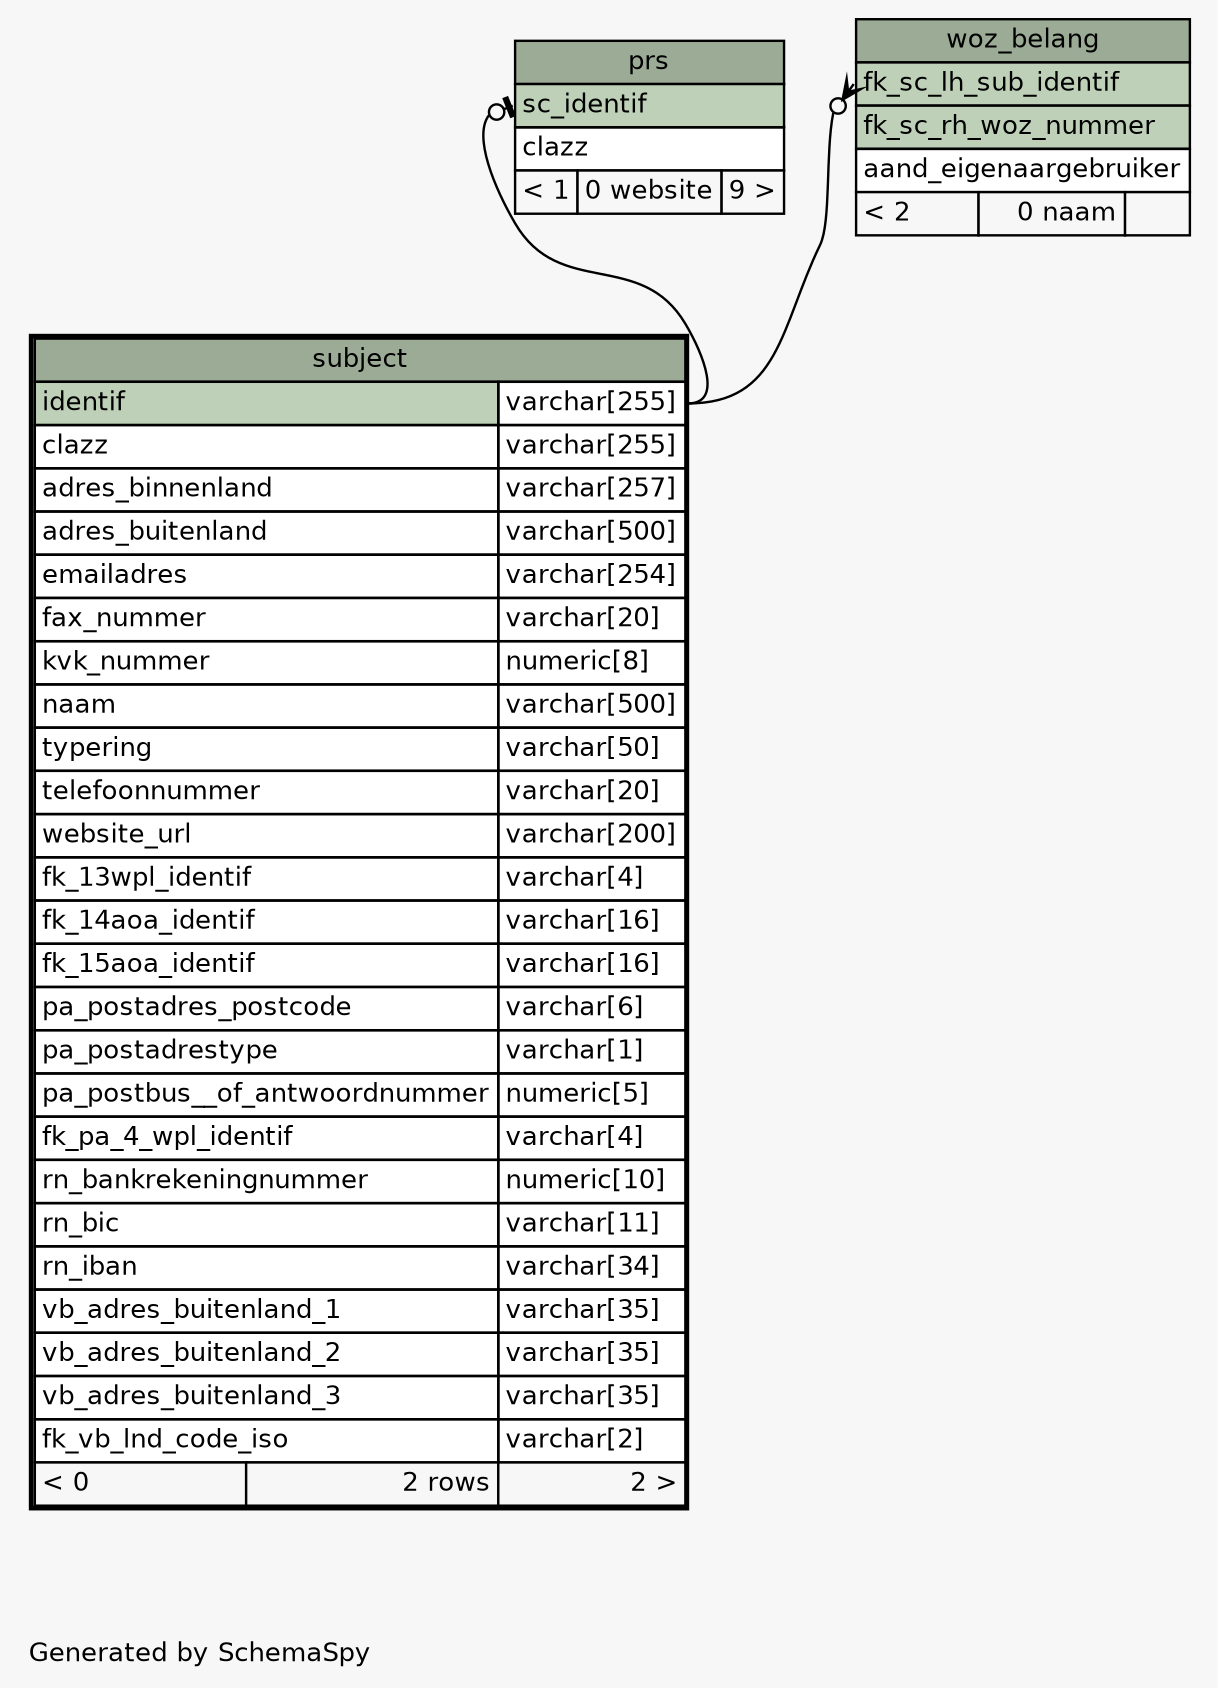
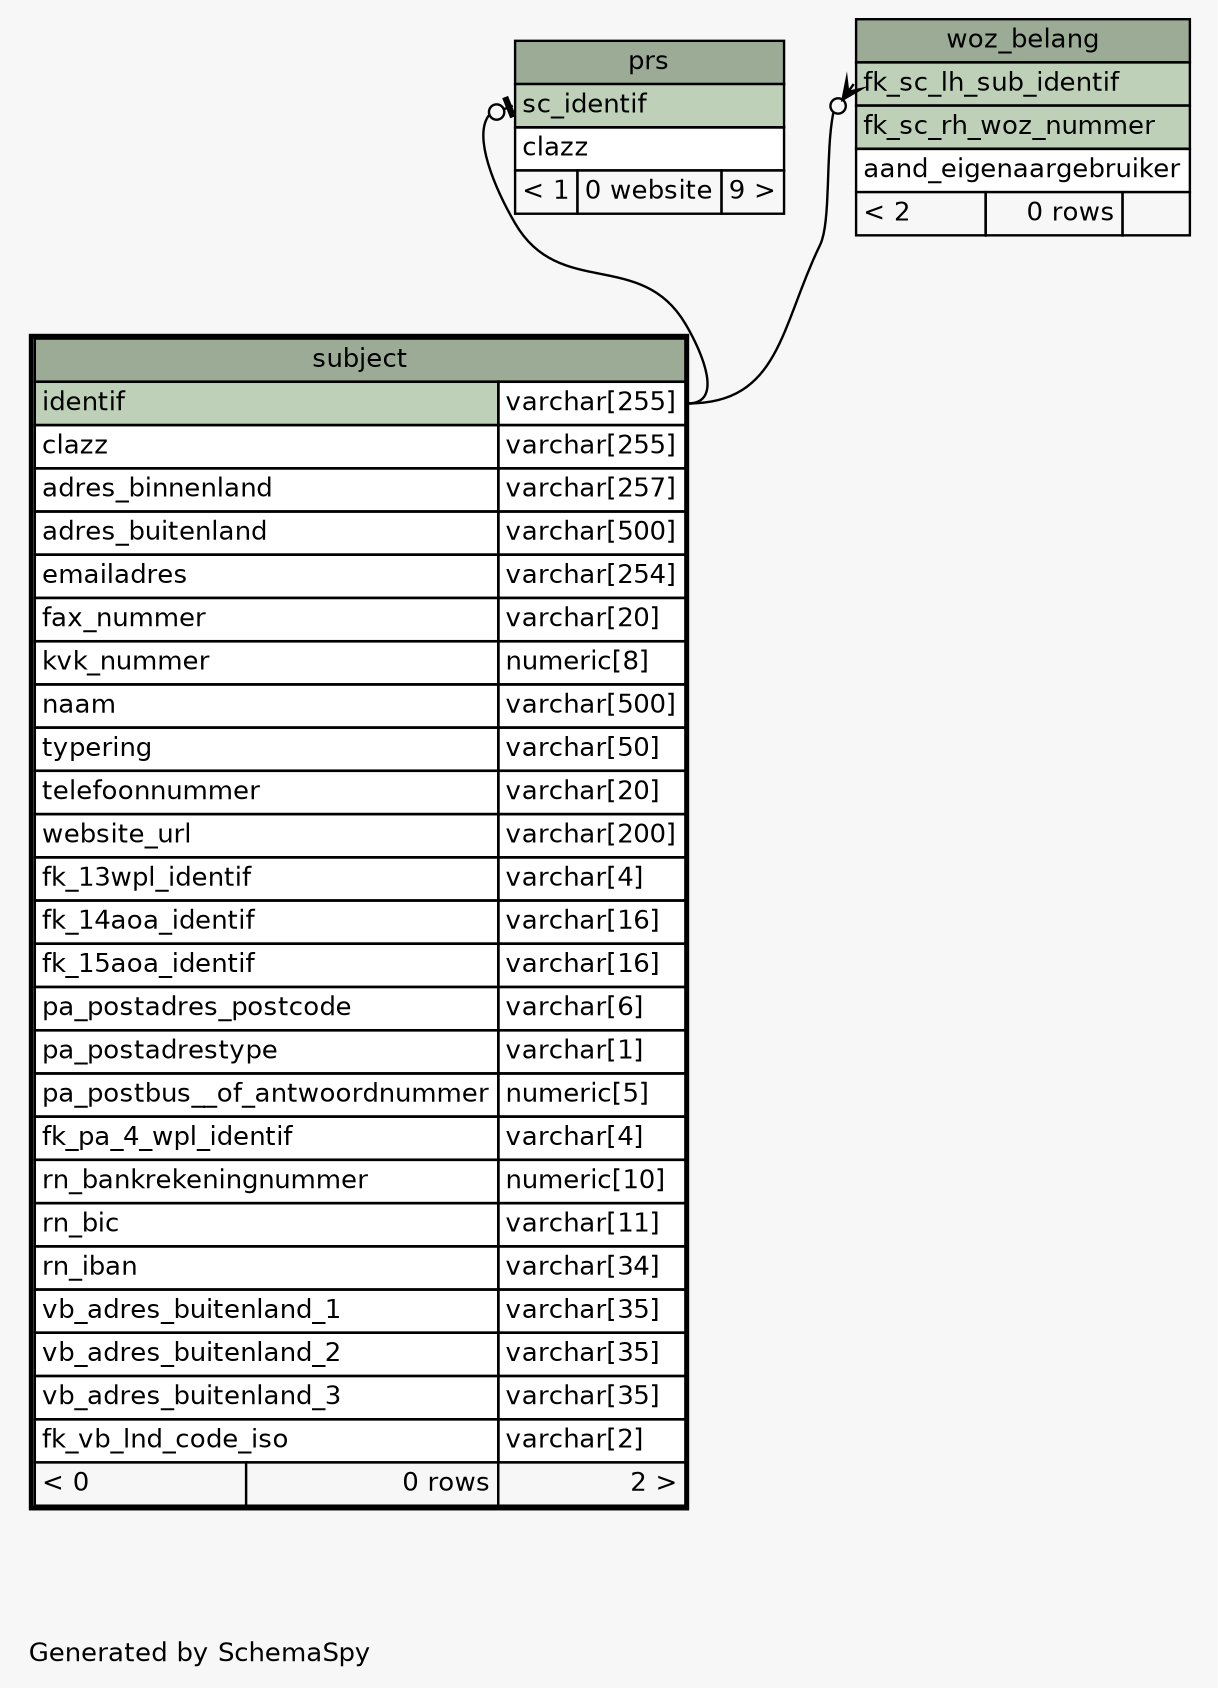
node "woz_belang": text "0 naam" -> "0 rows"
node "subject": text "2 rows" -> "0 rows"
